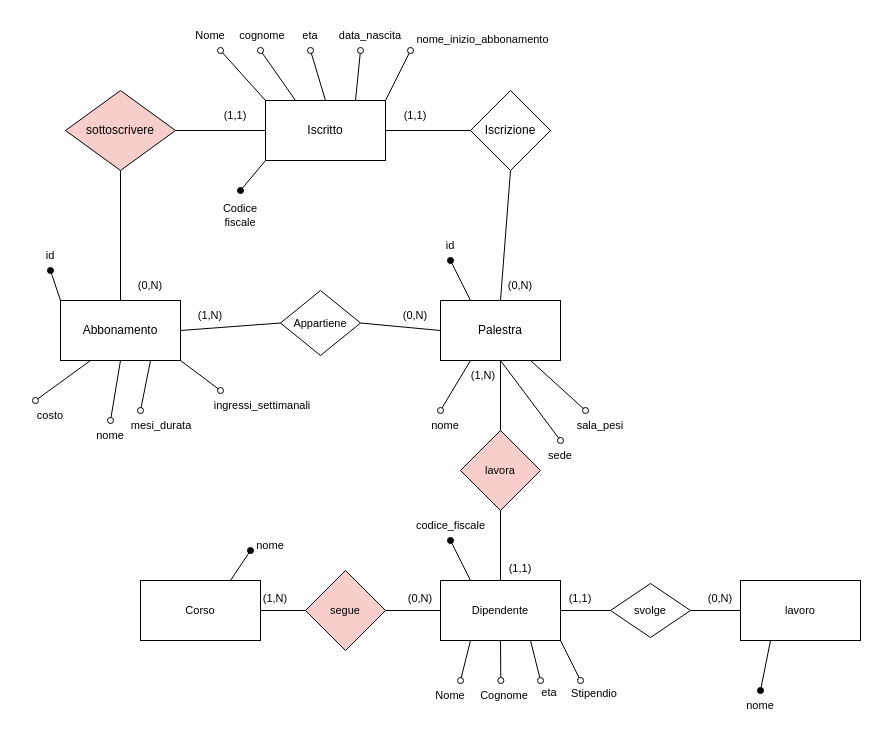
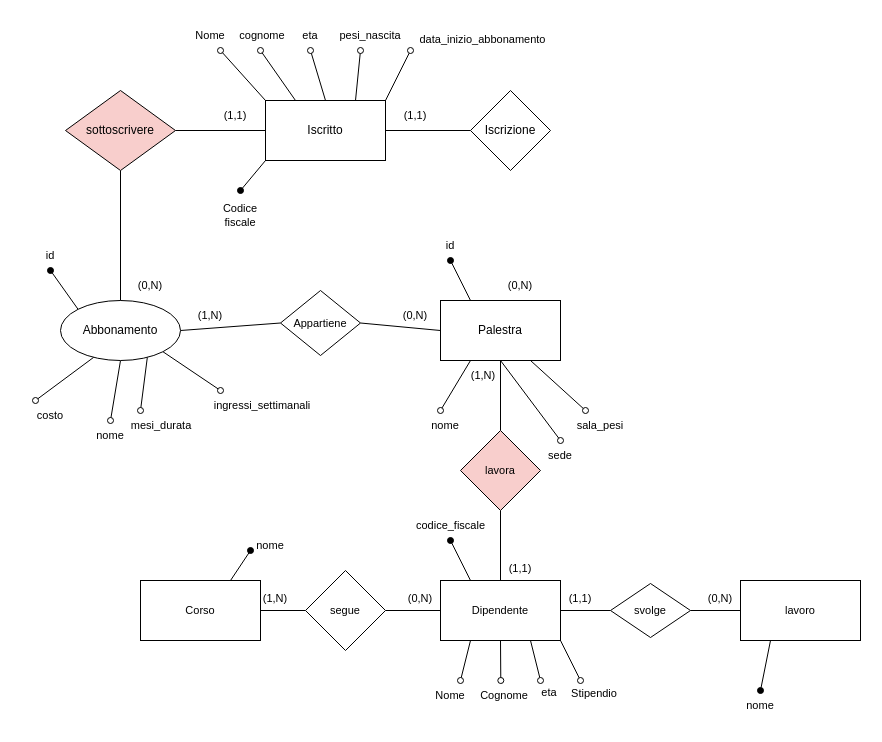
node "data_nascita": label "data_nascita" -> "pesi_nascita"
node "nome_inizio_abbonamento": label "nome_inizio_abbonamento" -> "data_inizio_abbonamento"
edge "Iscrizione" -- "Palestra": removed
node "Abbonamento": shape rectangle -> ellipse
node "segue": fillcolor #f8cecc -> #ffffff
